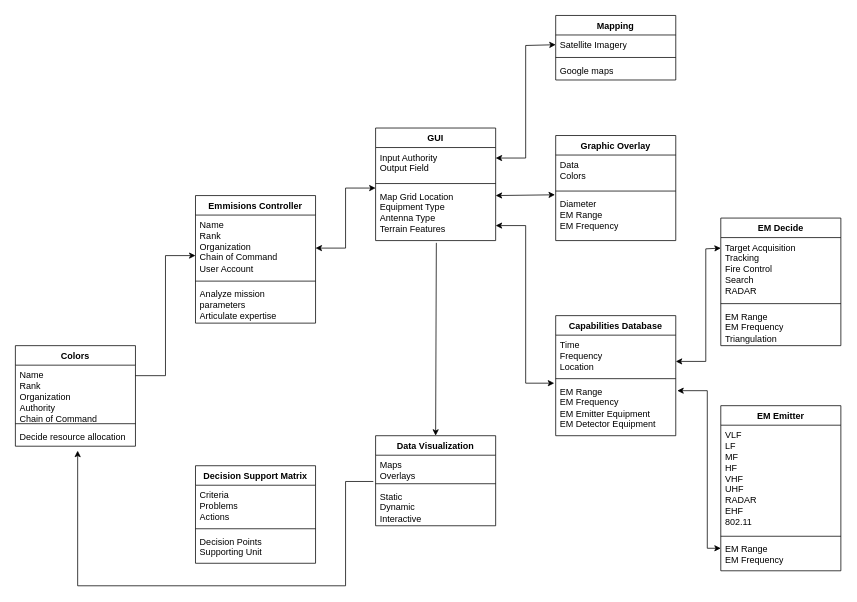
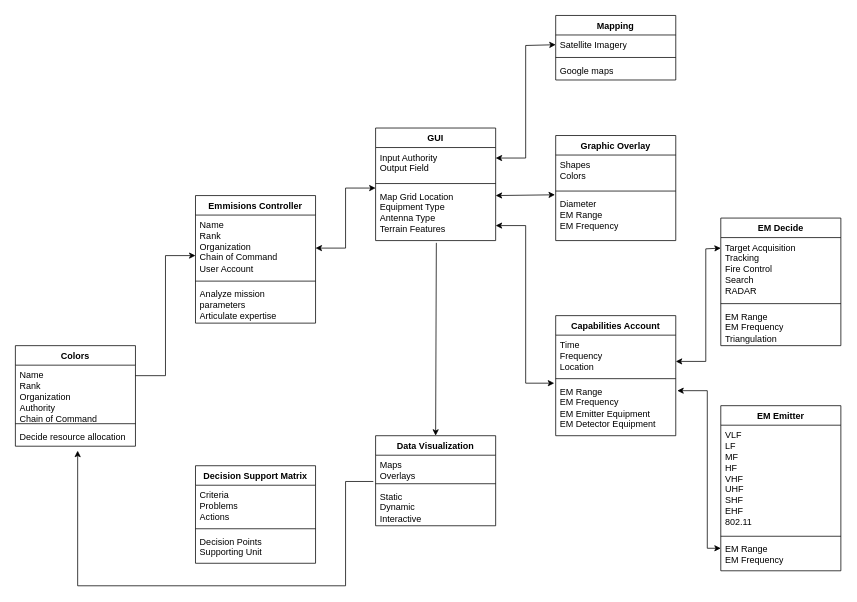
node "Data Colors": label "Data Colors" -> "Shapes Colors"
node "Capabilities Database": label "Capabilities Database" -> "Capabilities Account"
node "VLF LF MF HF VHF UHF RADAR EHF 802.11": label "VLF LF MF HF VHF UHF RADAR EHF 802.11" -> "VLF LF MF HF VHF UHF SHF EHF 802.11"
